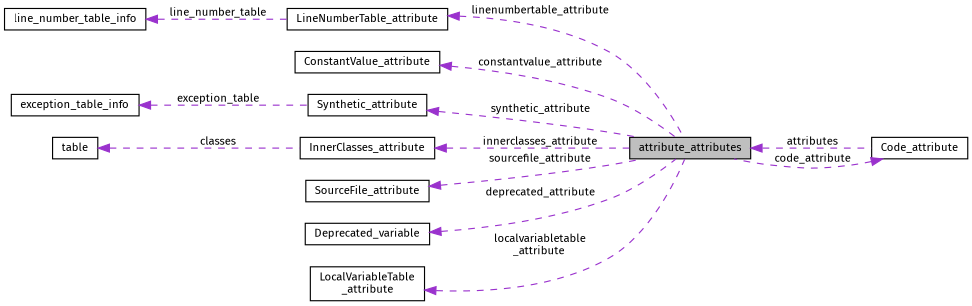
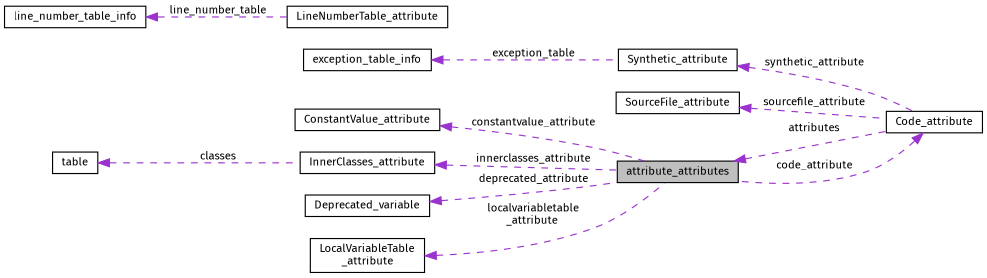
edge "attribute_attributes" -> "LineNumberTable_attribute": removed, label "linenumbertable_attribute"
edge "attribute_attributes" -> "Synthetic_attribute": now "Code_attribute" -> "Synthetic_attribute"
edge "attribute_attributes" -> "SourceFile_attribute": now "Code_attribute" -> "SourceFile_attribute"
